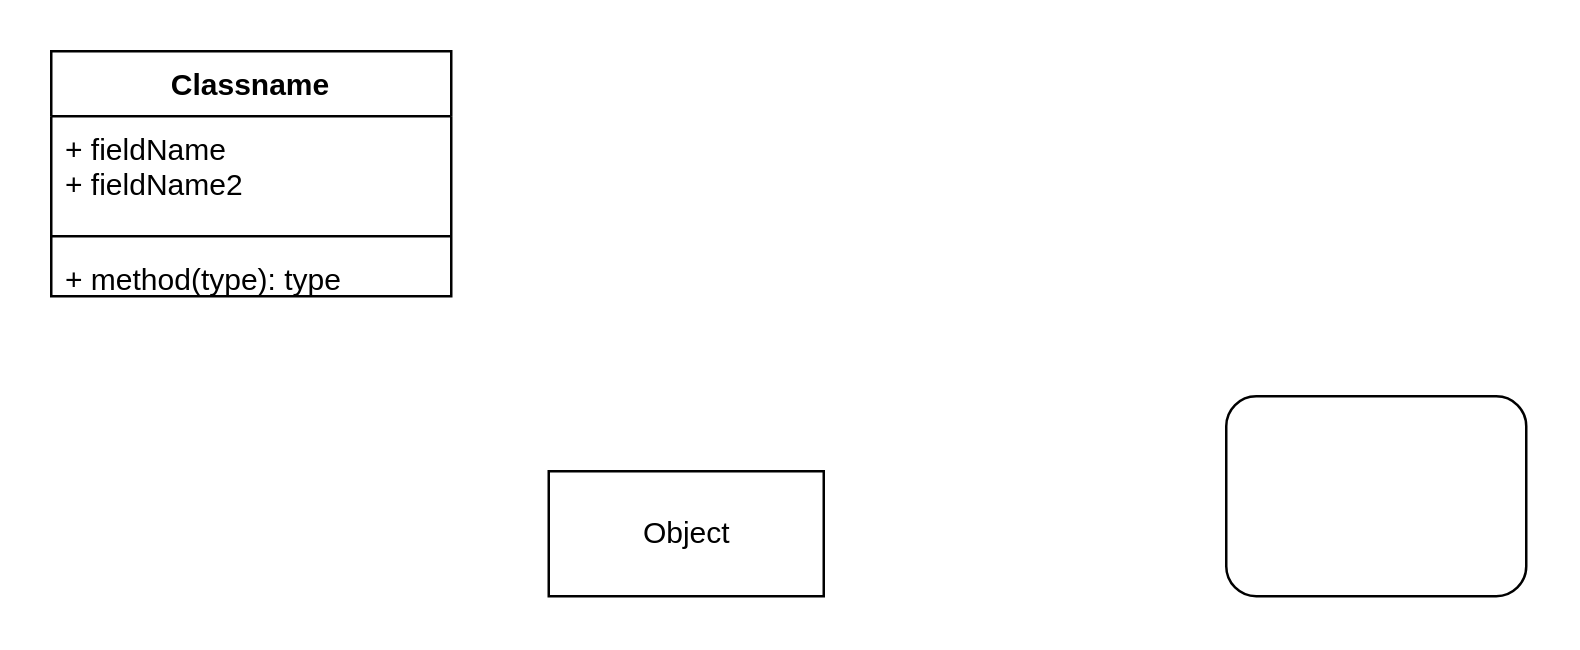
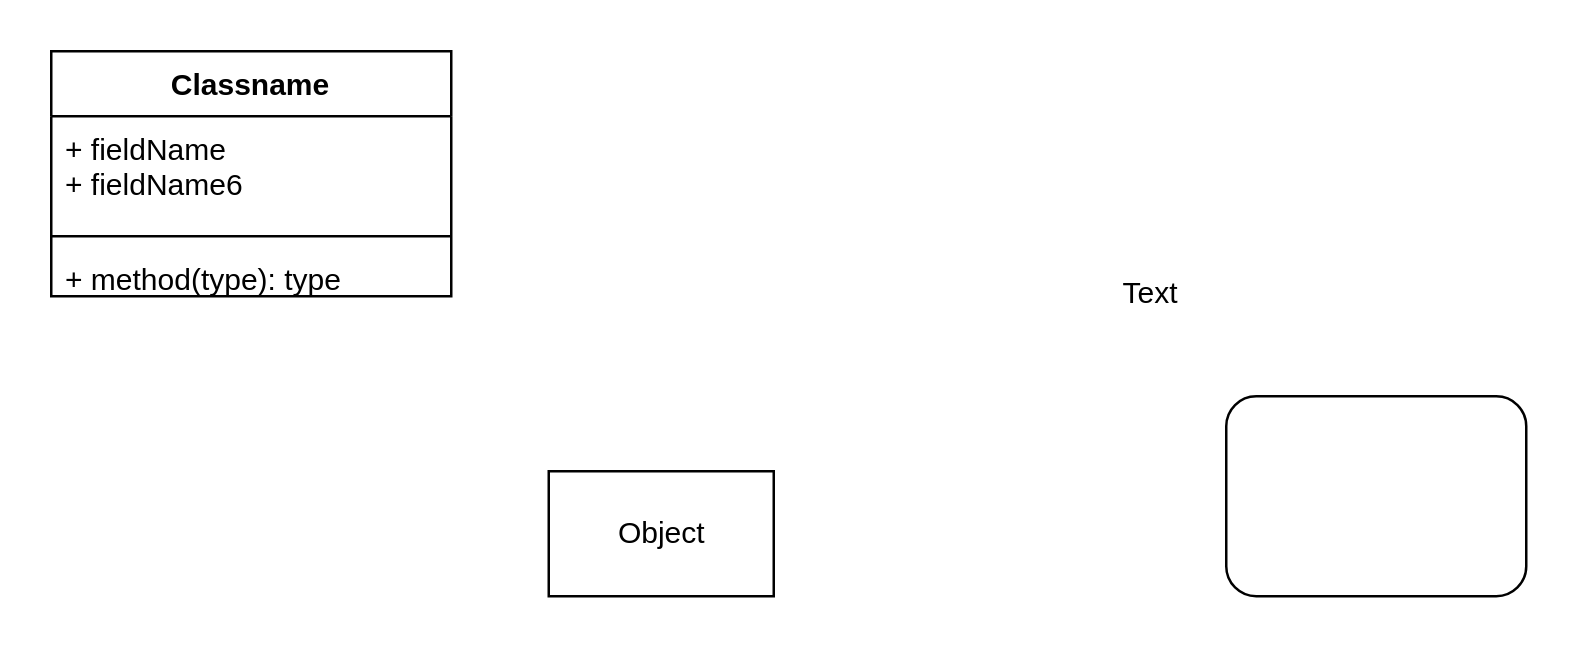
node "+ fieldName + fieldName2": label "+ fieldName + fieldName2" -> "+ fieldName + fieldName6"
node "Text": added
node "Object": size 275x125 -> 225x125
